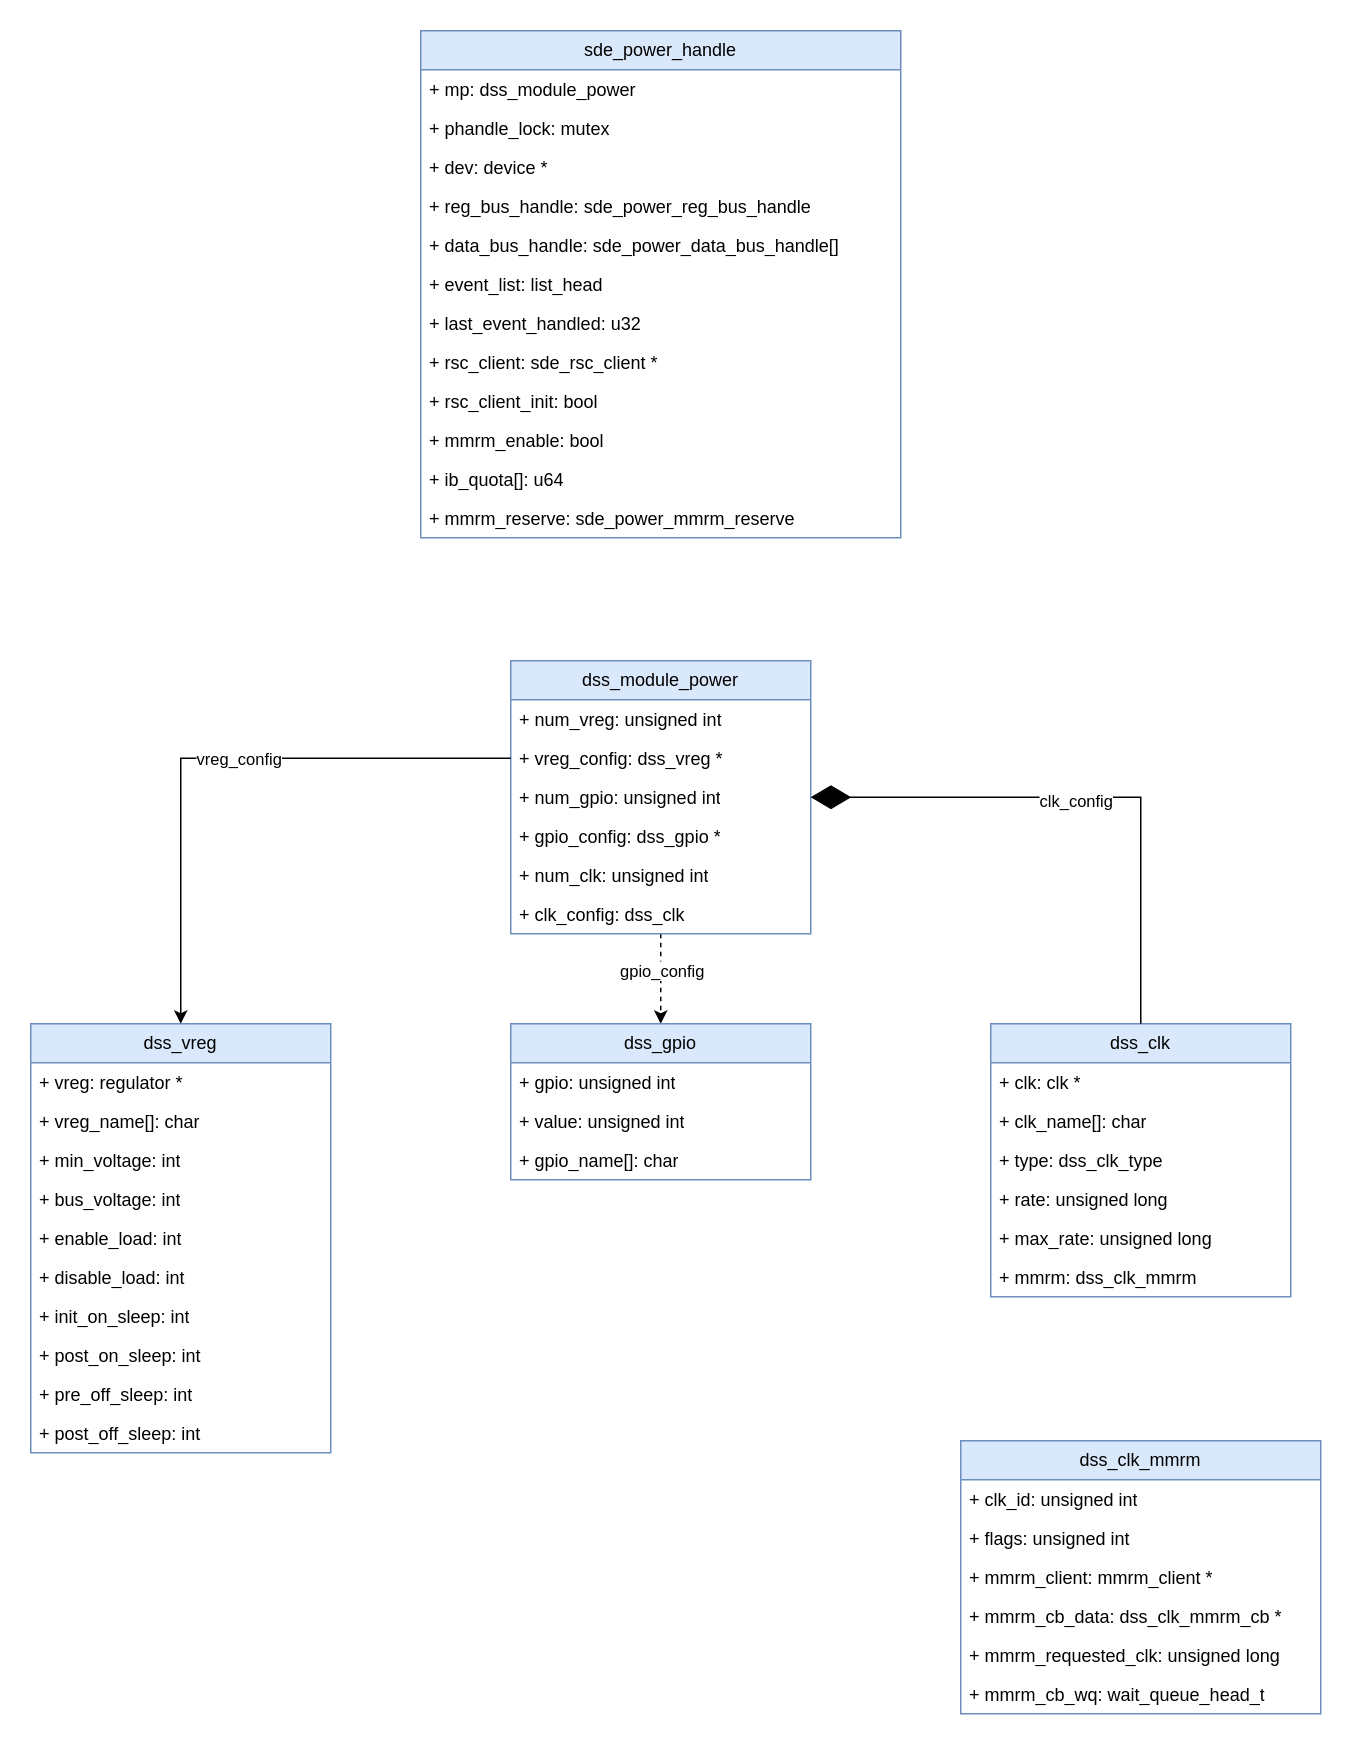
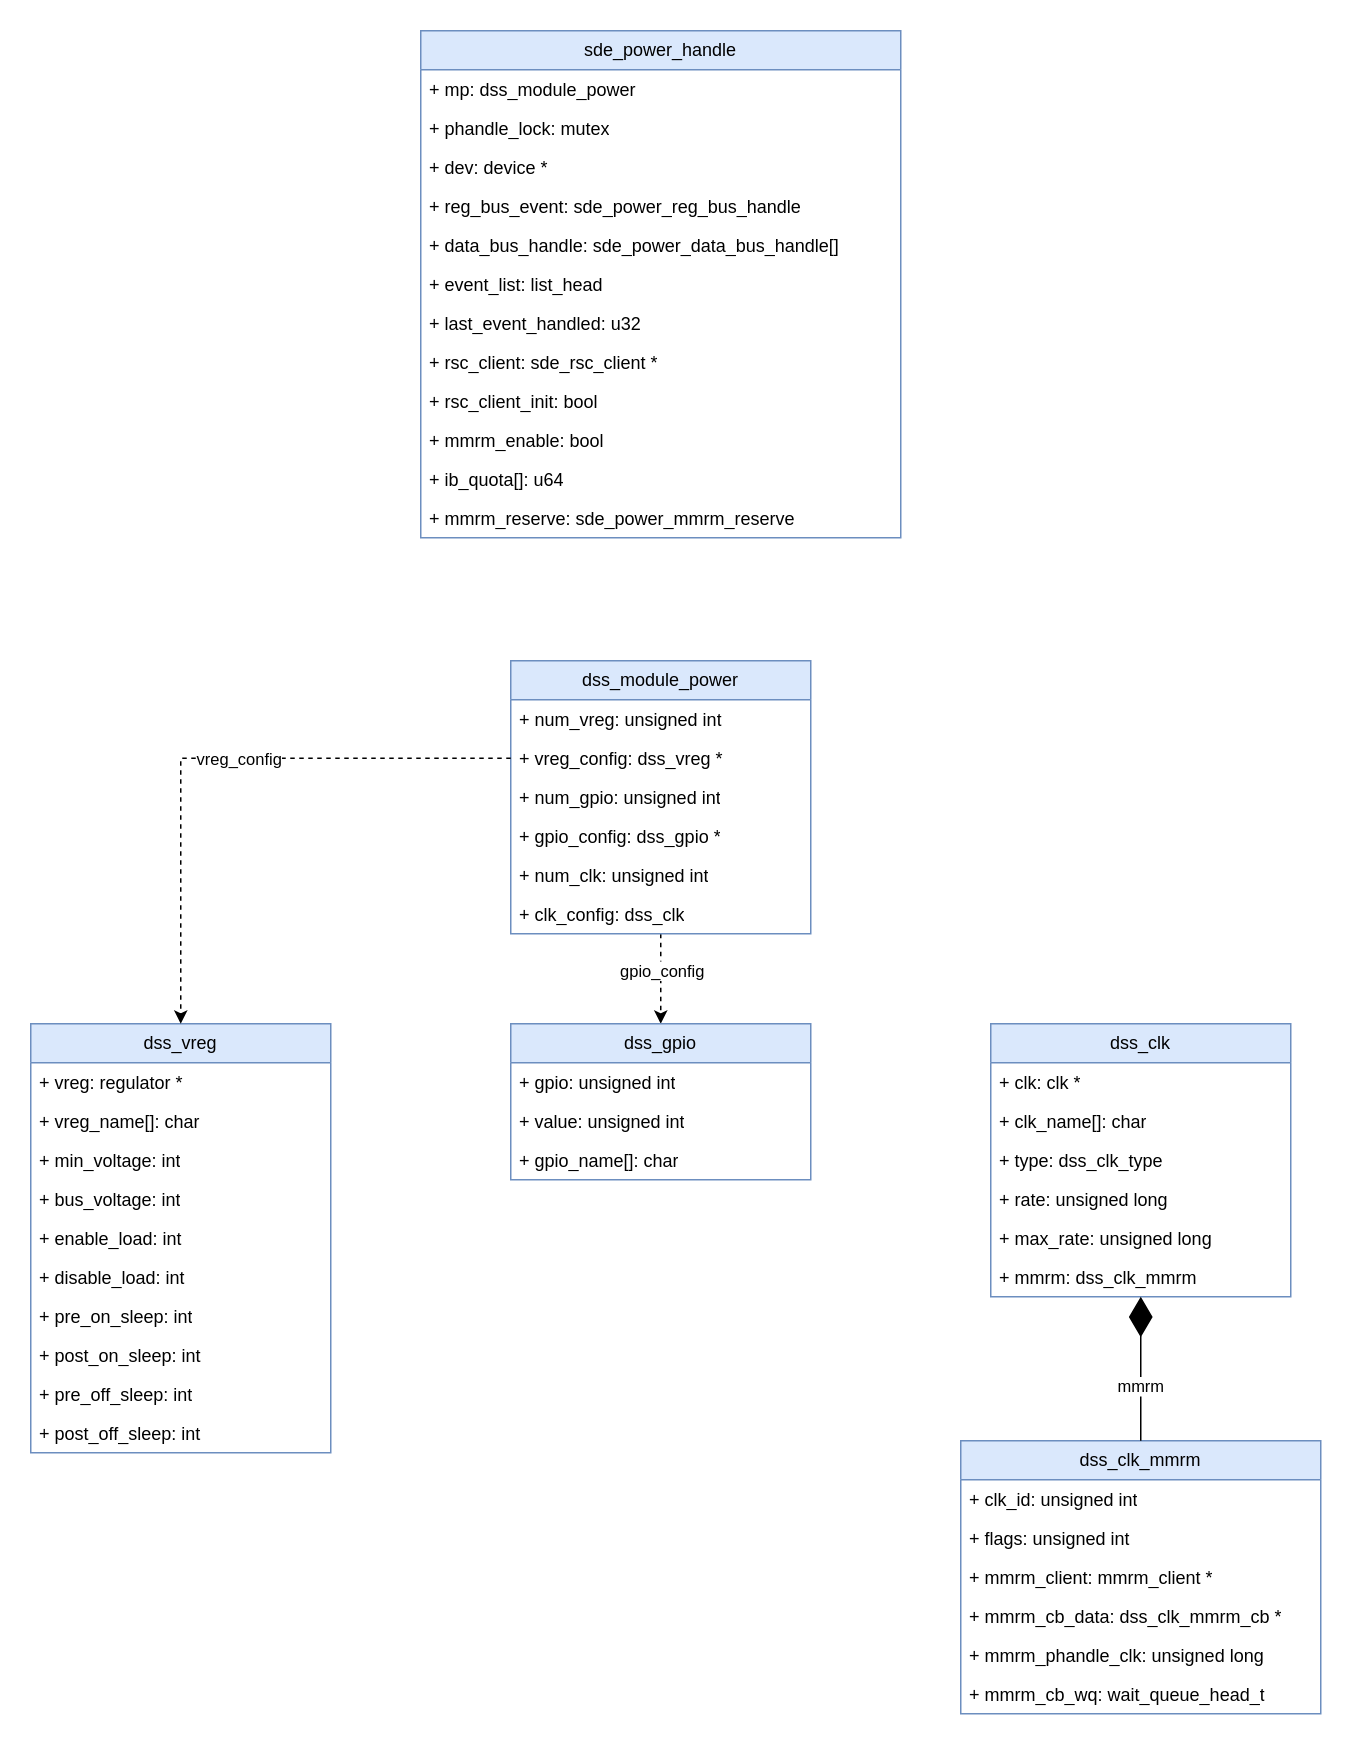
node "+ reg_bus_handle: sde_power_reg_bus_handle": label "+ reg_bus_handle: sde_power_reg_bus_handle" -> "+ reg_bus_event: sde_power_reg_bus_handle"
edge "dss_clk" -> "dss_module_power": removed, label "clk_config"
edge "+ vreg_config: dss_vreg *" -> "dss_vreg": style solid -> dashed
node "+ init_on_sleep: int": label "+ init_on_sleep: int" -> "+ pre_on_sleep: int"
edge "dss_clk_mmrm" -> "dss_clk": added, label "mmrm"
node "+ mmrm_requested_clk: unsigned long": label "+ mmrm_requested_clk: unsigned long" -> "+ mmrm_phandle_clk: unsigned long"
